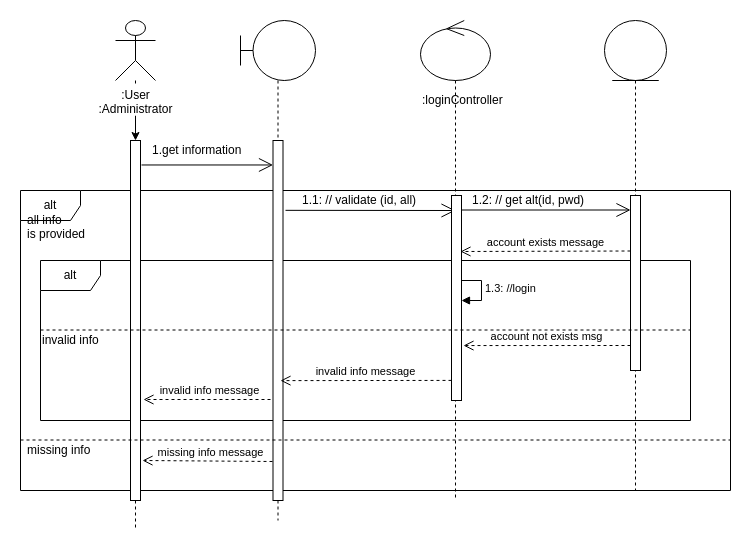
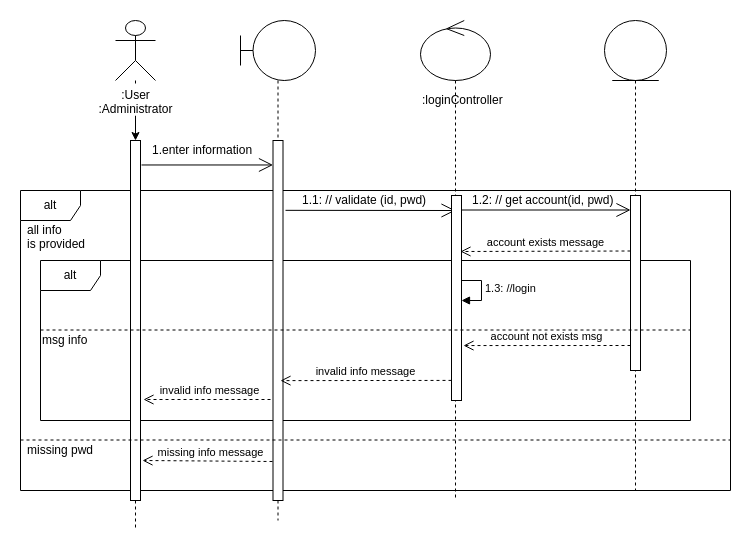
node "1.get information": label "1.get information" -> "1.enter information"
node "1.1: // validate (id, all)": label "1.1: // validate (id, all)" -> "1.1: // validate (id, pwd)"
node "1.2: // get alt(id, pwd)": label "1.2: // get alt(id, pwd)" -> "1.2: // get account(id, pwd)"
node "all info is provided": moved (61, 226) -> (61, 236)
node "invalid info": label "invalid info" -> "msg info"
node "missing info": label "missing info" -> "missing pwd"
